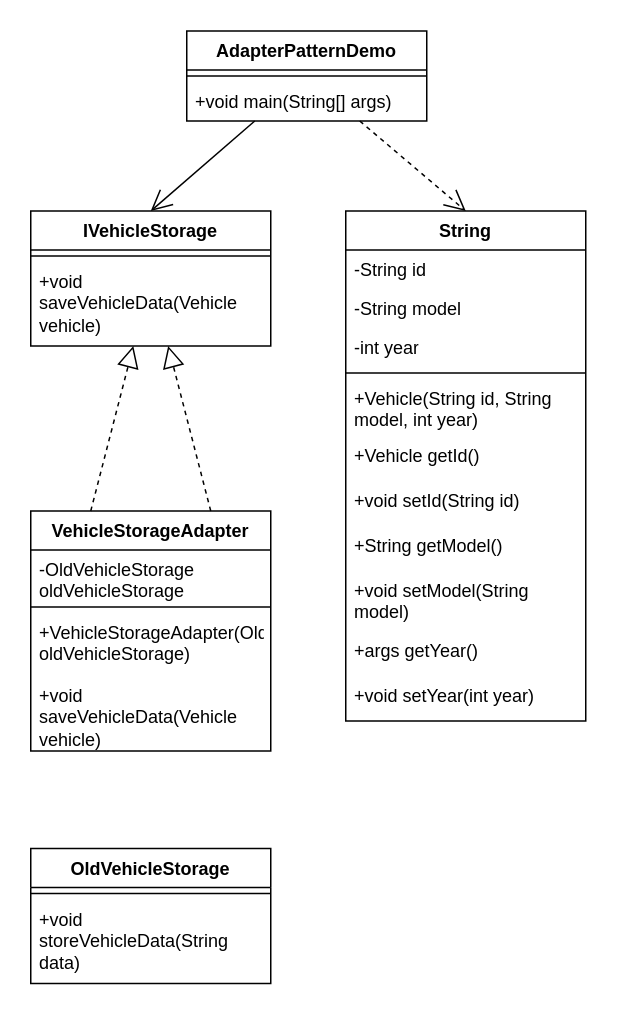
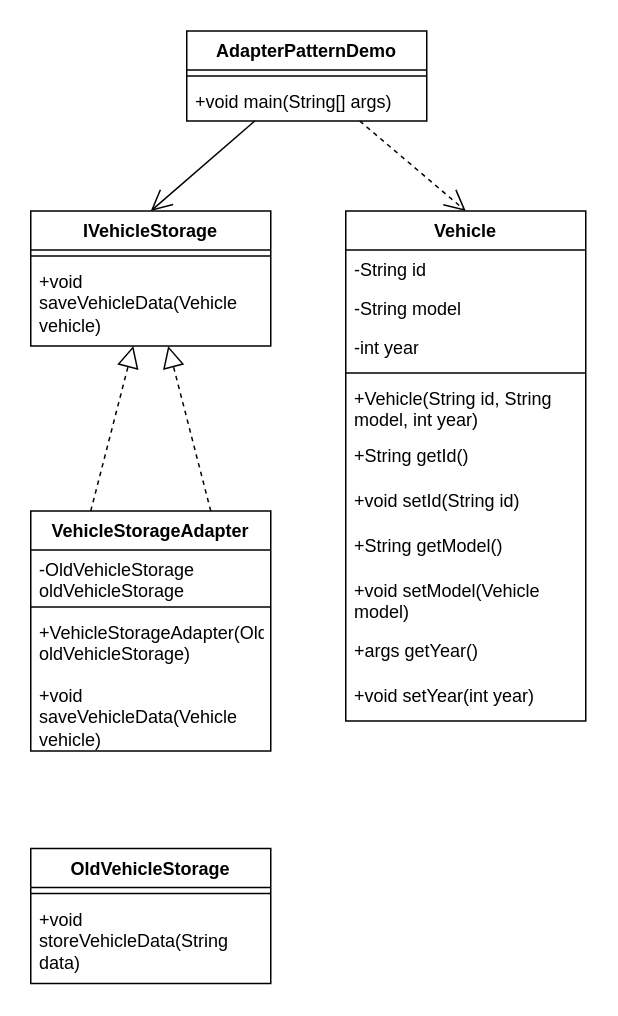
node "String": label "String" -> "Vehicle"
node "+Vehicle getId()": label "+Vehicle getId()" -> "+String getId()"
node "+void setModel(String model)": label "+void setModel(String model)" -> "+void setModel(Vehicle model)"
